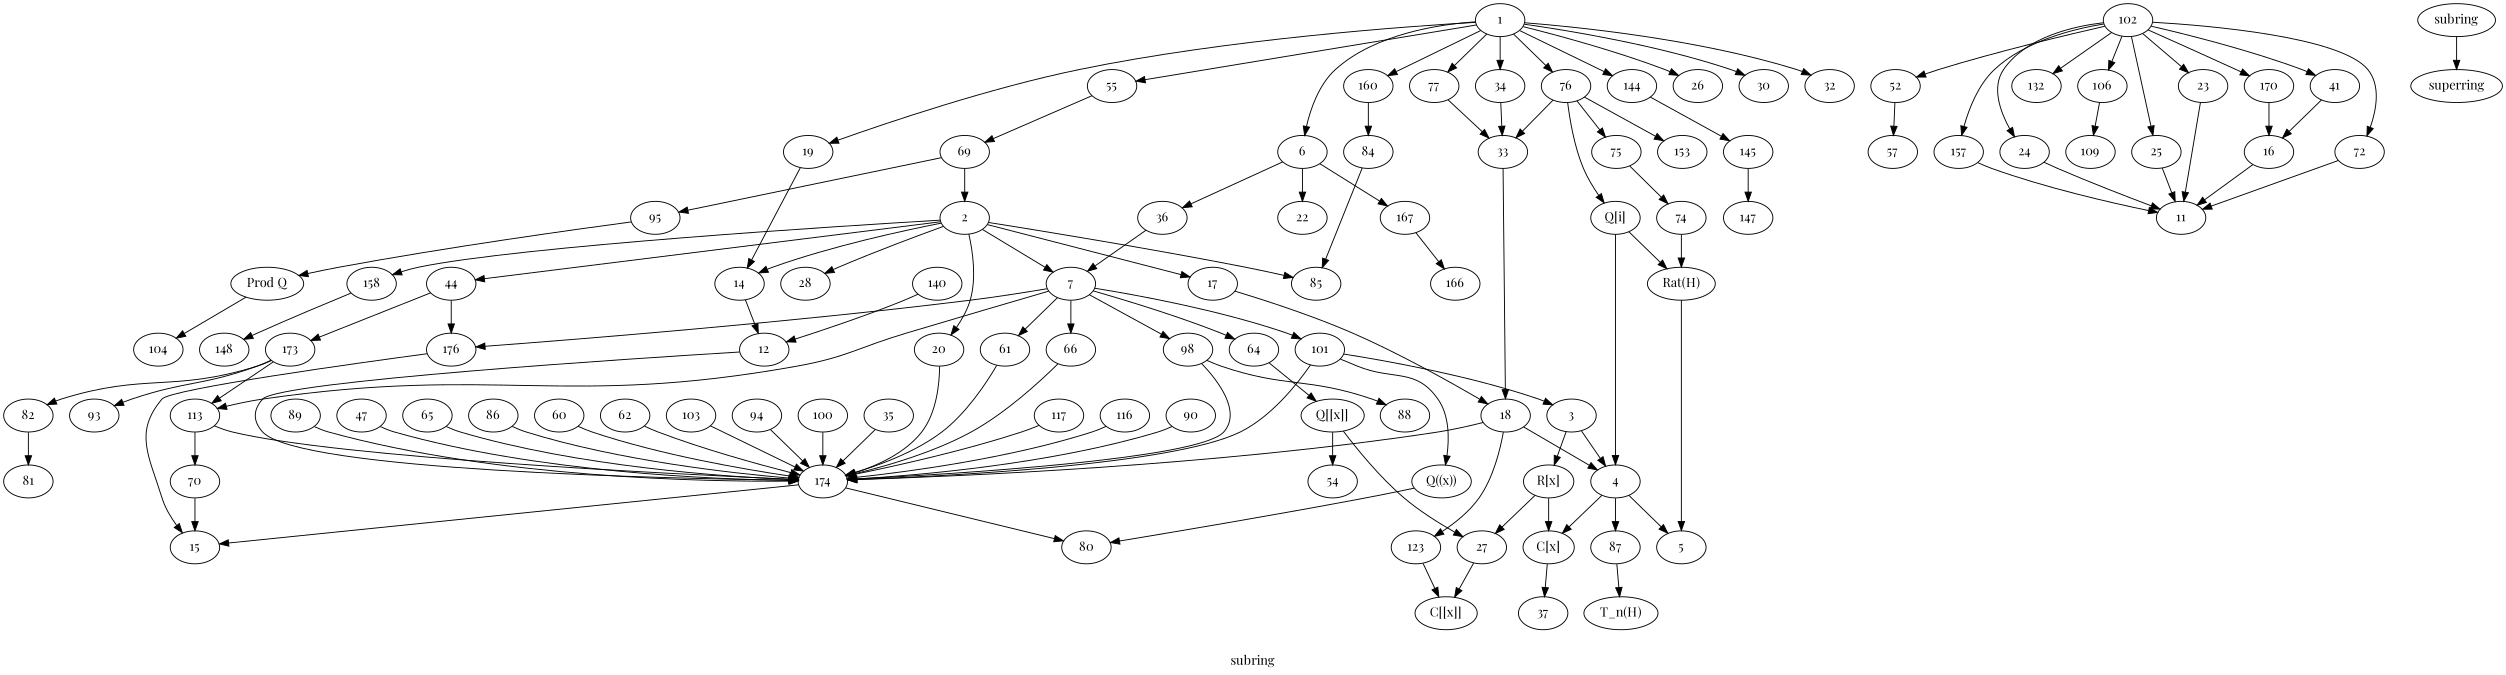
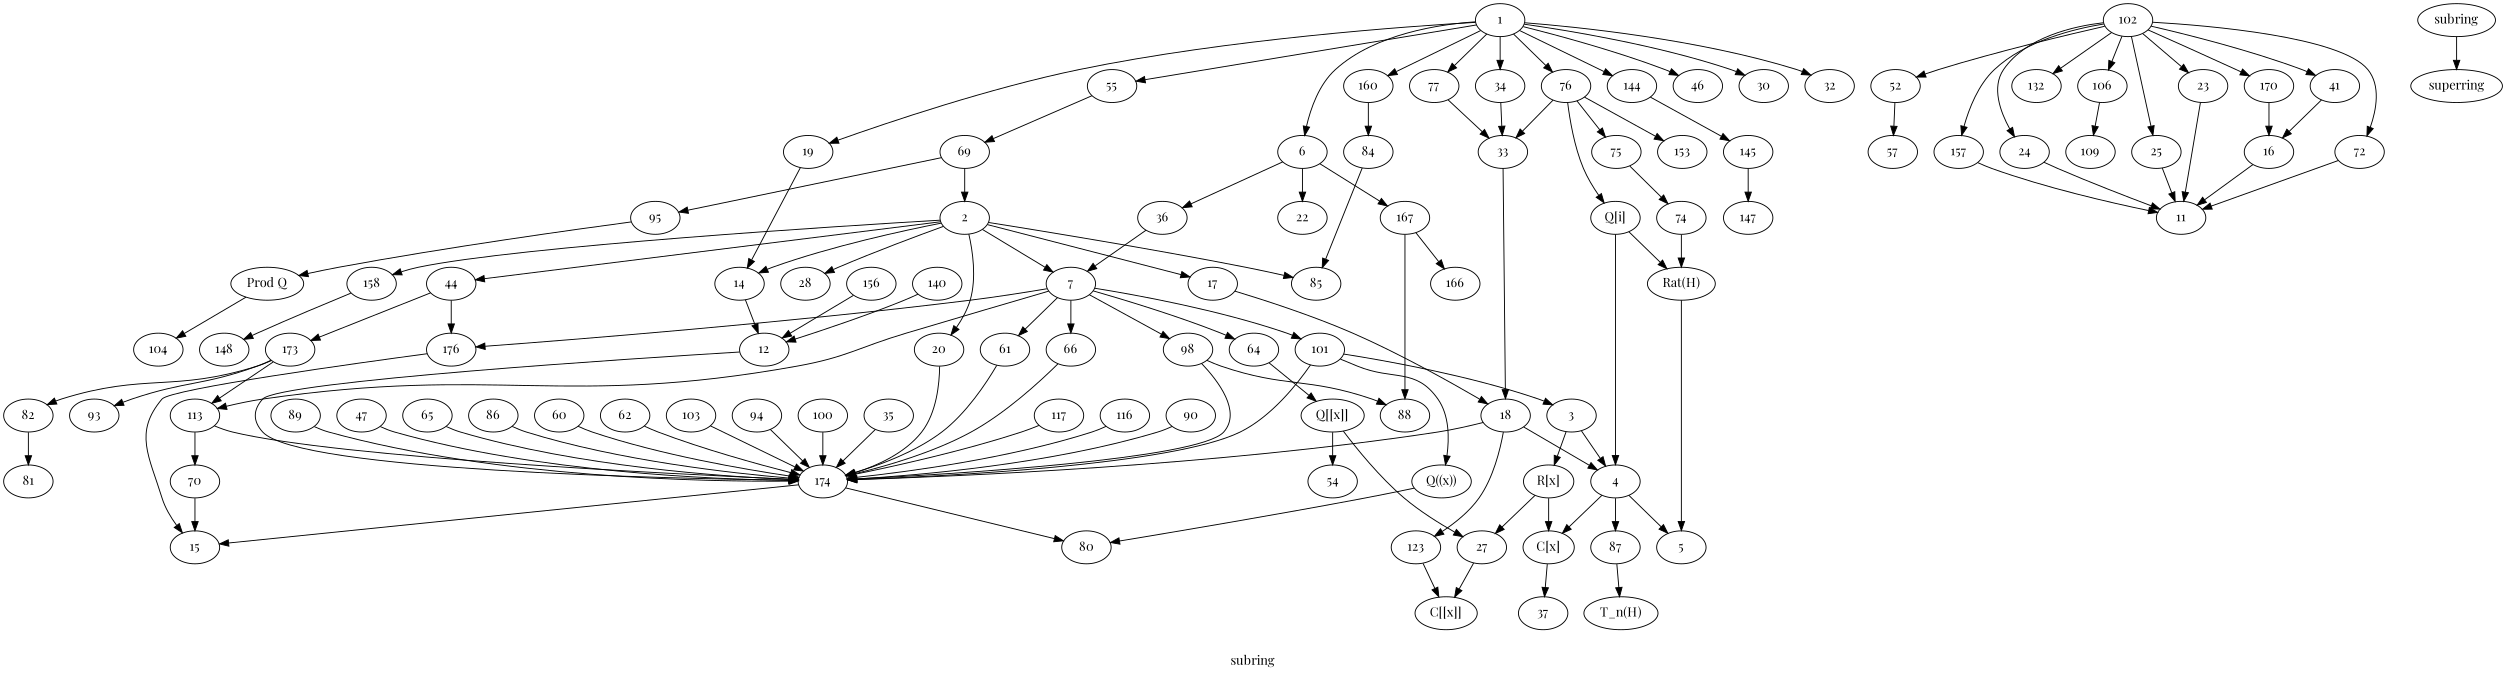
node "26": label "26" -> "46"
node "156": added
edge "167" -> "88": added
